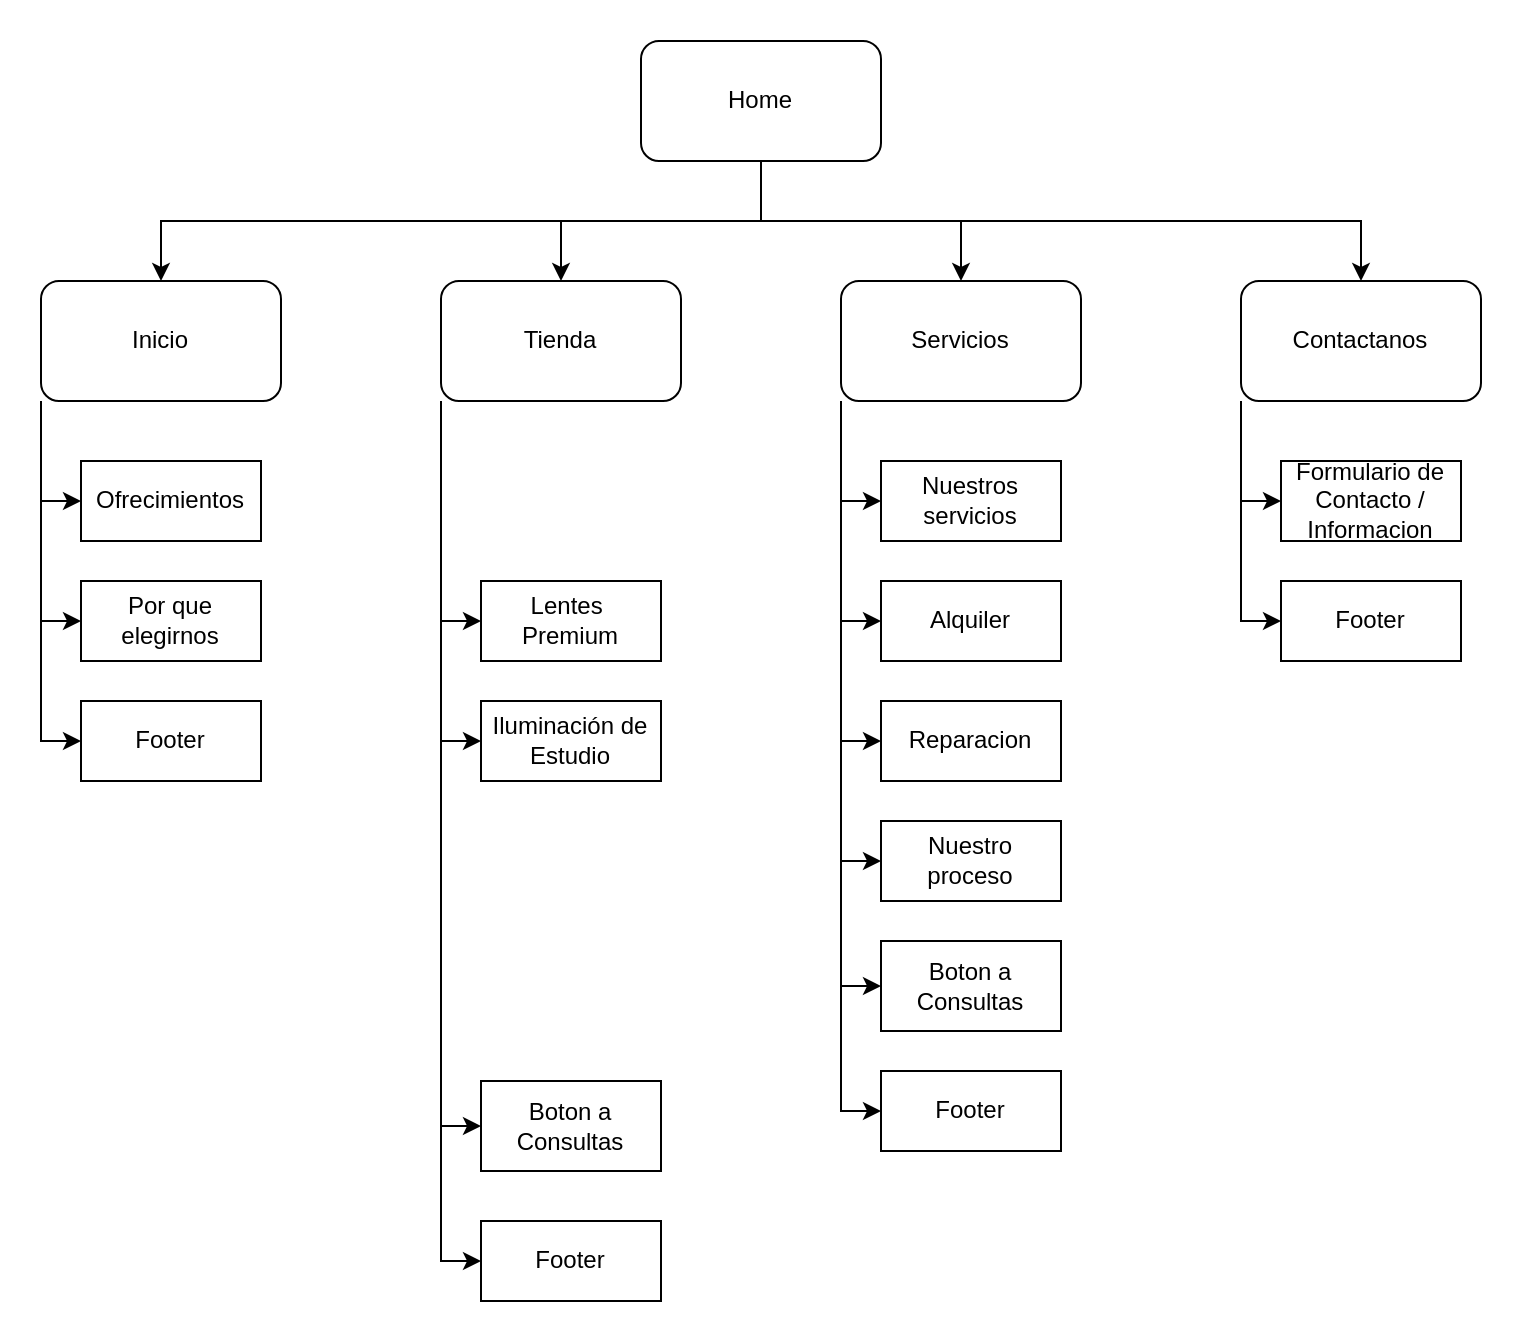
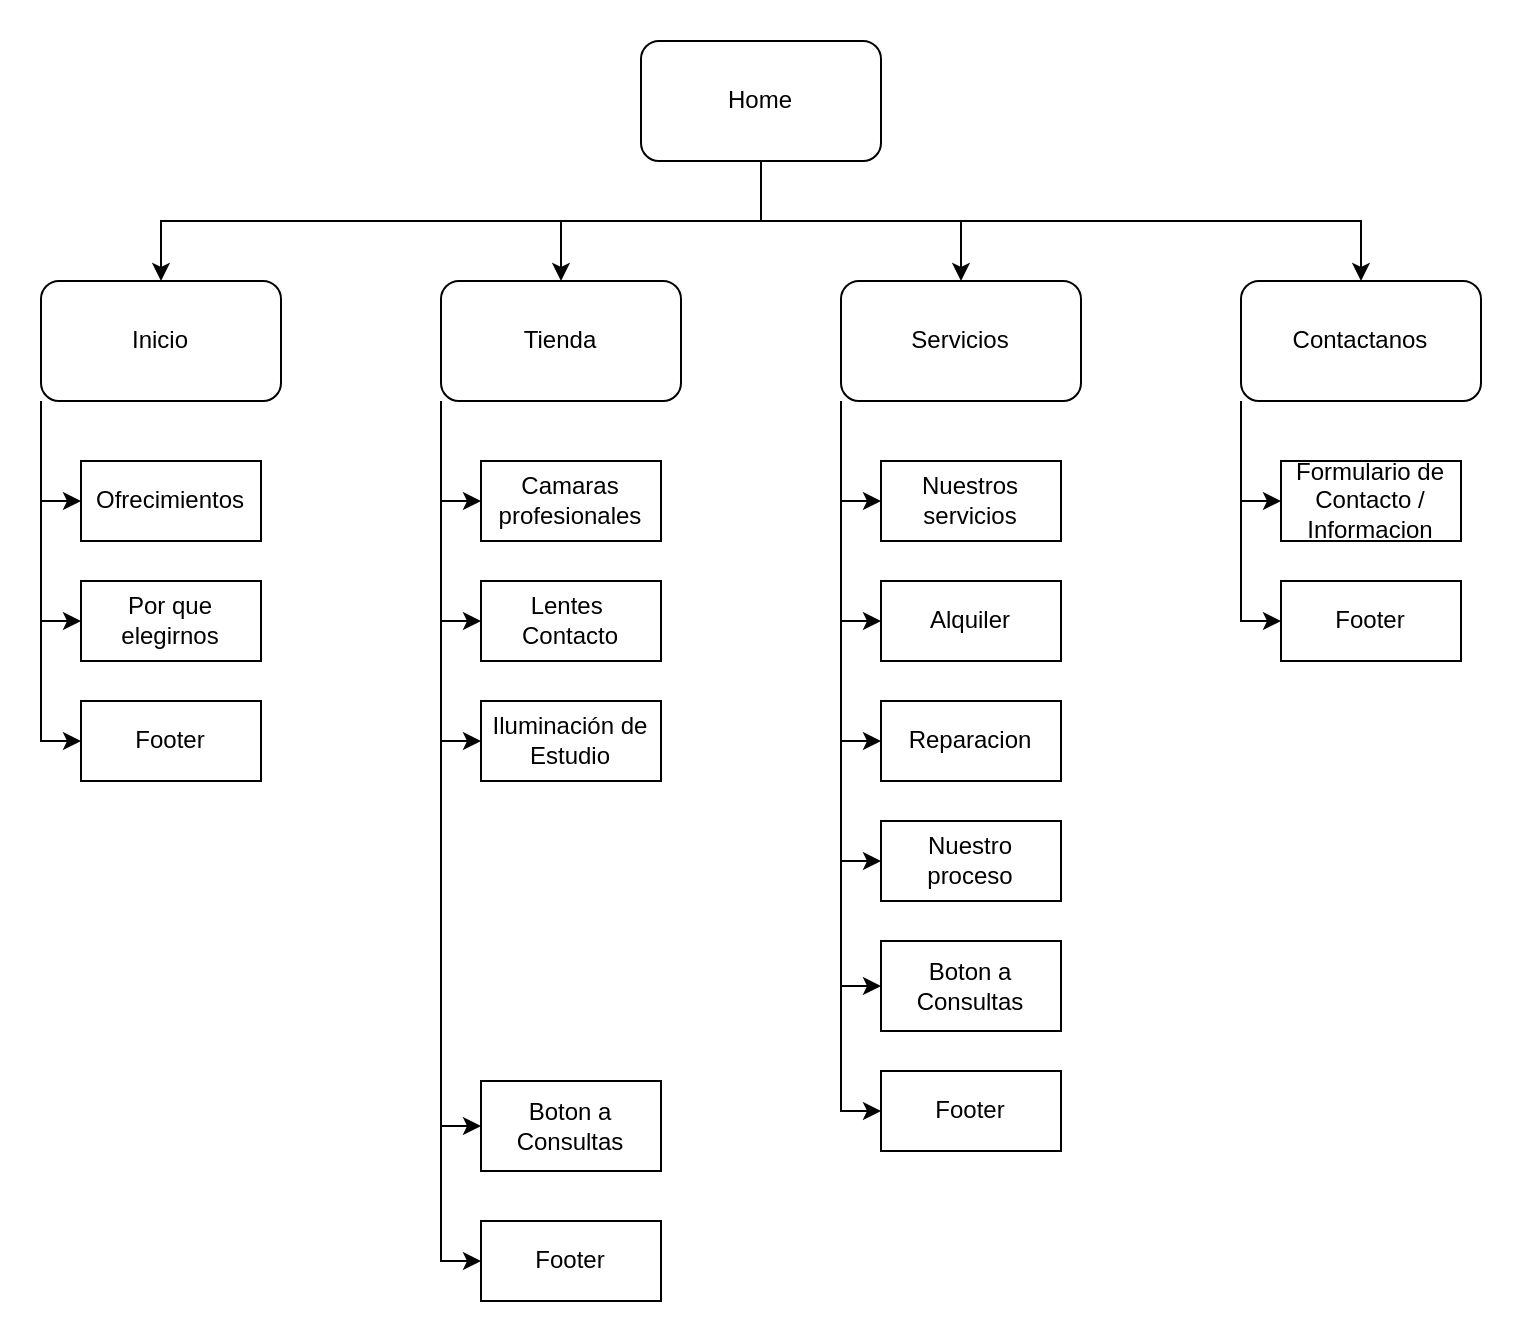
edge "Tienda" -> "Camaras profesionales": added
node "Camaras profesionales": added
node "Lentes Premium": label "Lentes Premium" -> "Lentes Contacto"
